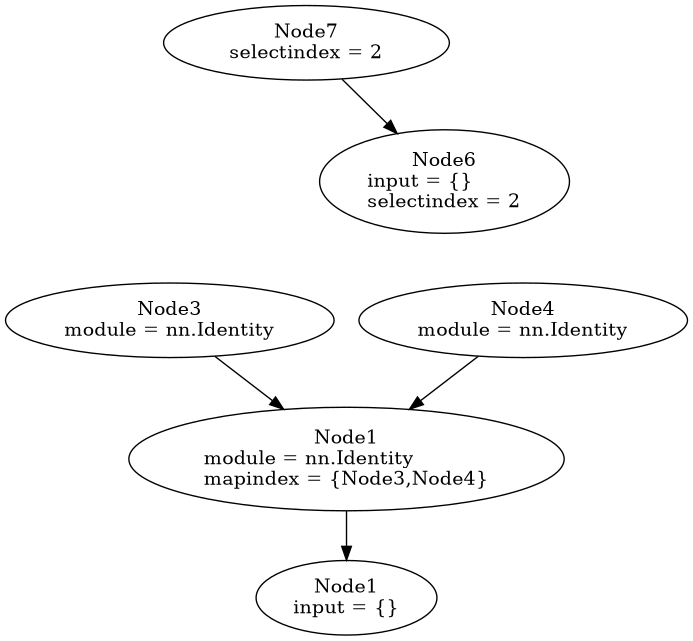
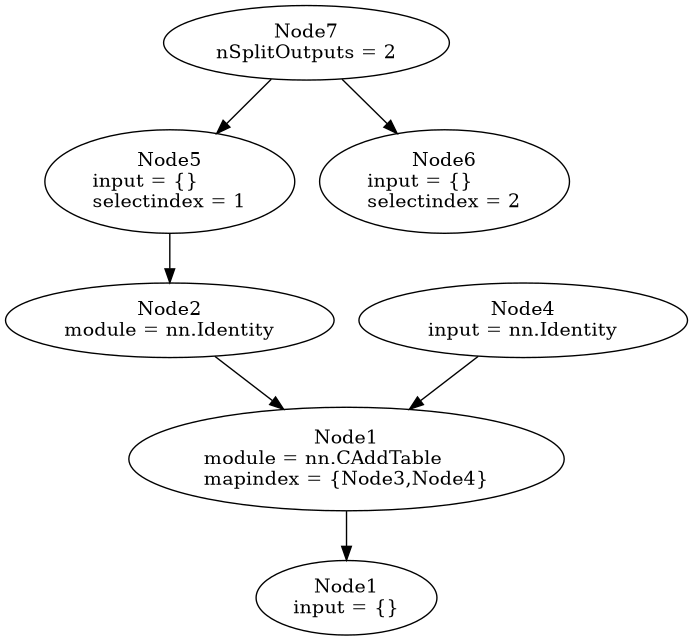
node "Node7 selectindex = 2": label "Node7 selectindex = 2" -> "Node7 nSplitOutputs = 2"
node "Node5 input = {} selectindex = 1": added
node "Node3 module = nn.Identity": label "Node3 module = nn.Identity" -> "Node2 module = nn.Identity"
node "Node4 module = nn.Identity": label "Node4 module = nn.Identity" -> "Node4 input = nn.Identity"
node "Node1 module = nn.Identity mapindex = {Node3,Node4}": label "Node1 module = nn.Identity mapindex = {Node3,Node4}" -> "Node1 module = nn.CAddTable mapindex = {Node3,Node4}"
